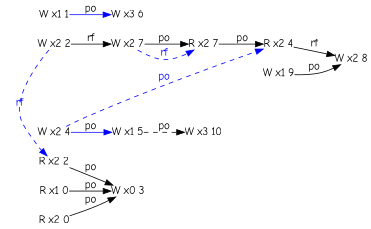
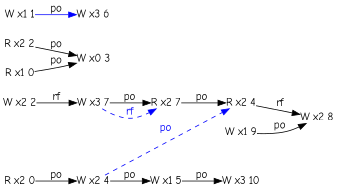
node "W x2 7": label "W x2 7" -> "W x3 7"
edge "W x2 2" -> "R x2 2": removed, label "rf"
edge "W x2 4" -> "W x1 5": color blue -> black
edge "W x1 5" -> "W x3 10": style dashed -> solid
edge "R x2 0" -> "W x0 3": now "R x2 0" -> "W x2 4"
